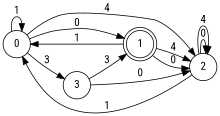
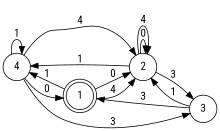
node "0": label "0" -> "4"
edge "3" -> "2": label "0" -> "1"
edge "2" -> "3": added, label "3"
